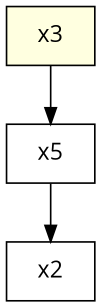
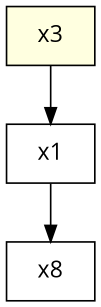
node "x5": label "x5" -> "x1"
node "x2": label "x2" -> "x8"
